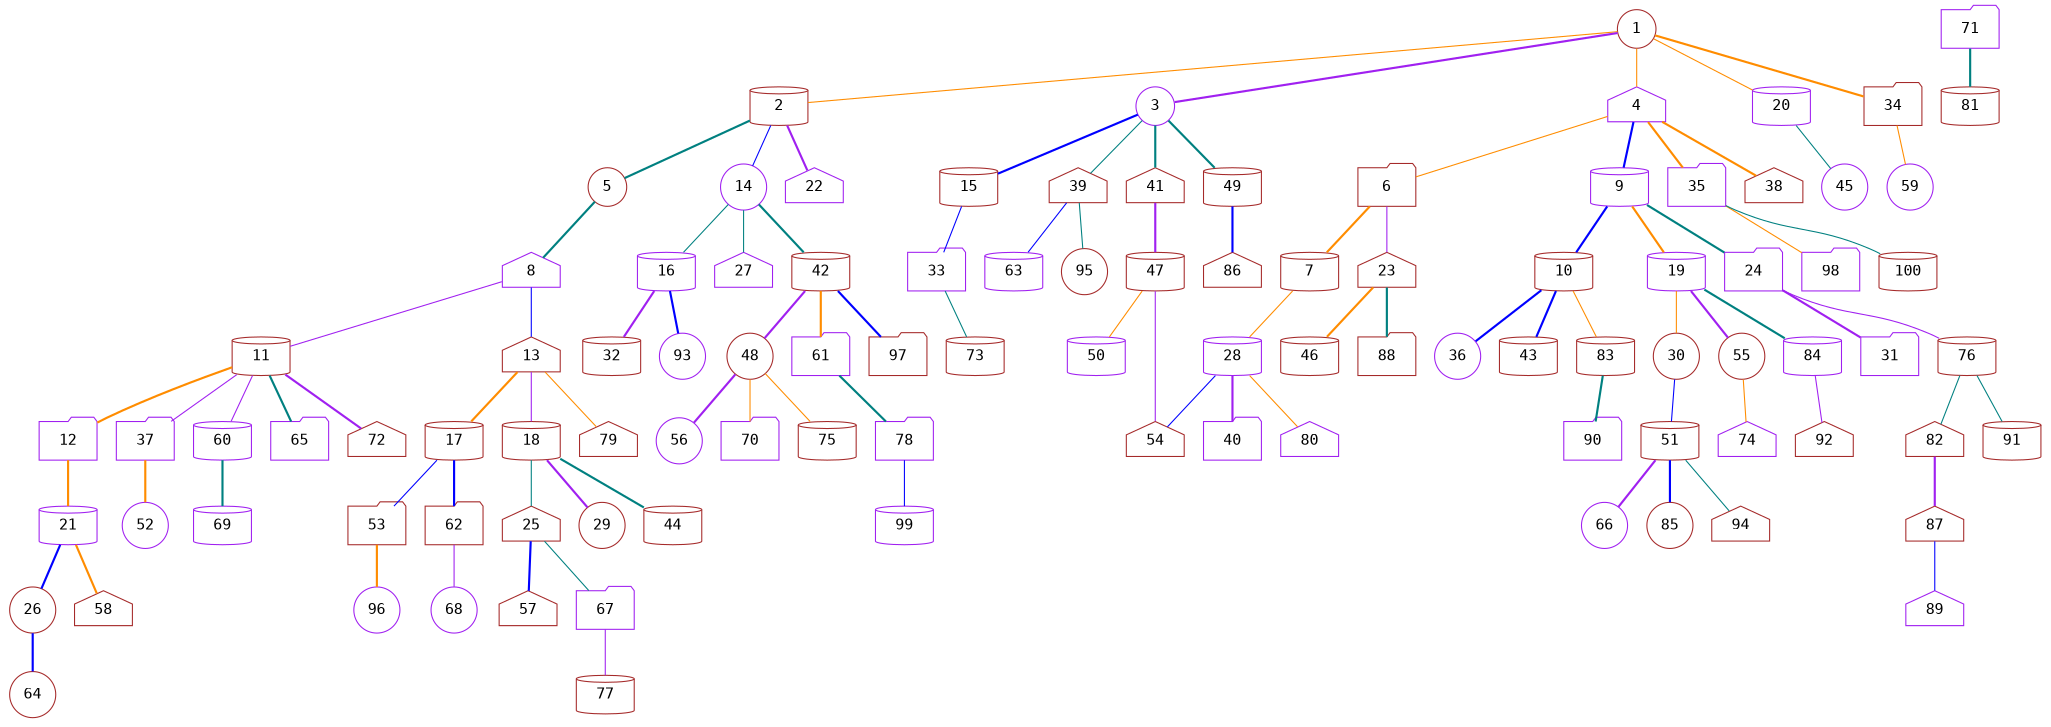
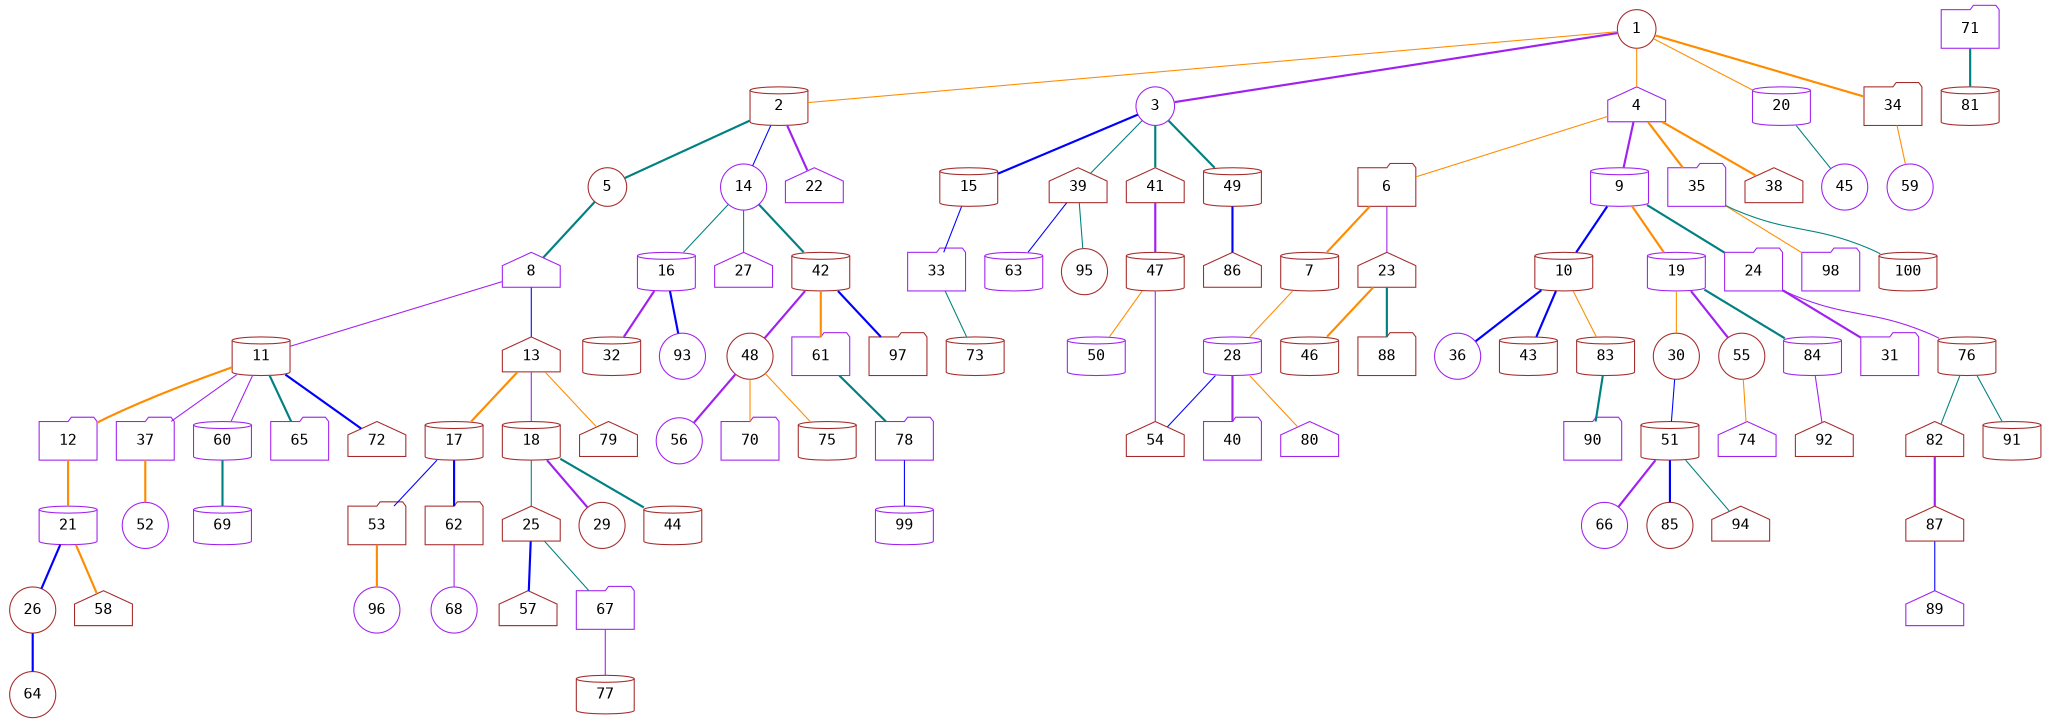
edge "4" -- "9": color blue -> purple
edge "11" -- "72": color purple -> blue
